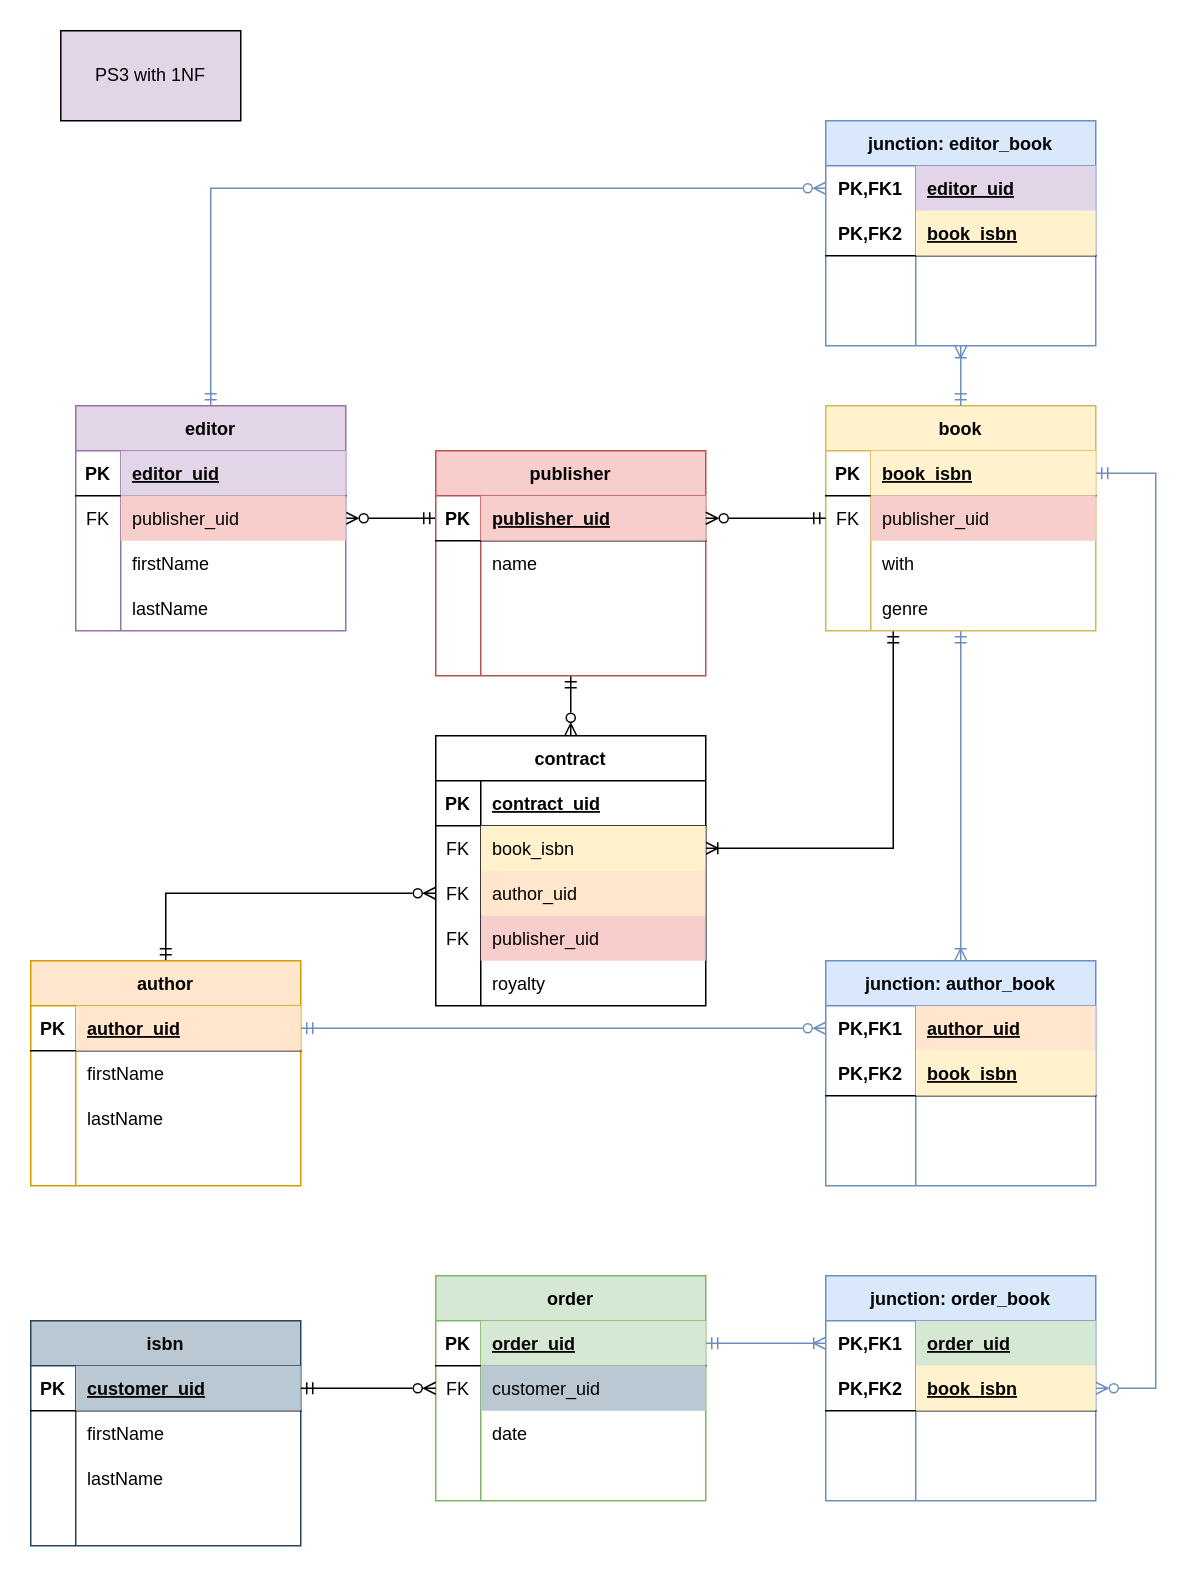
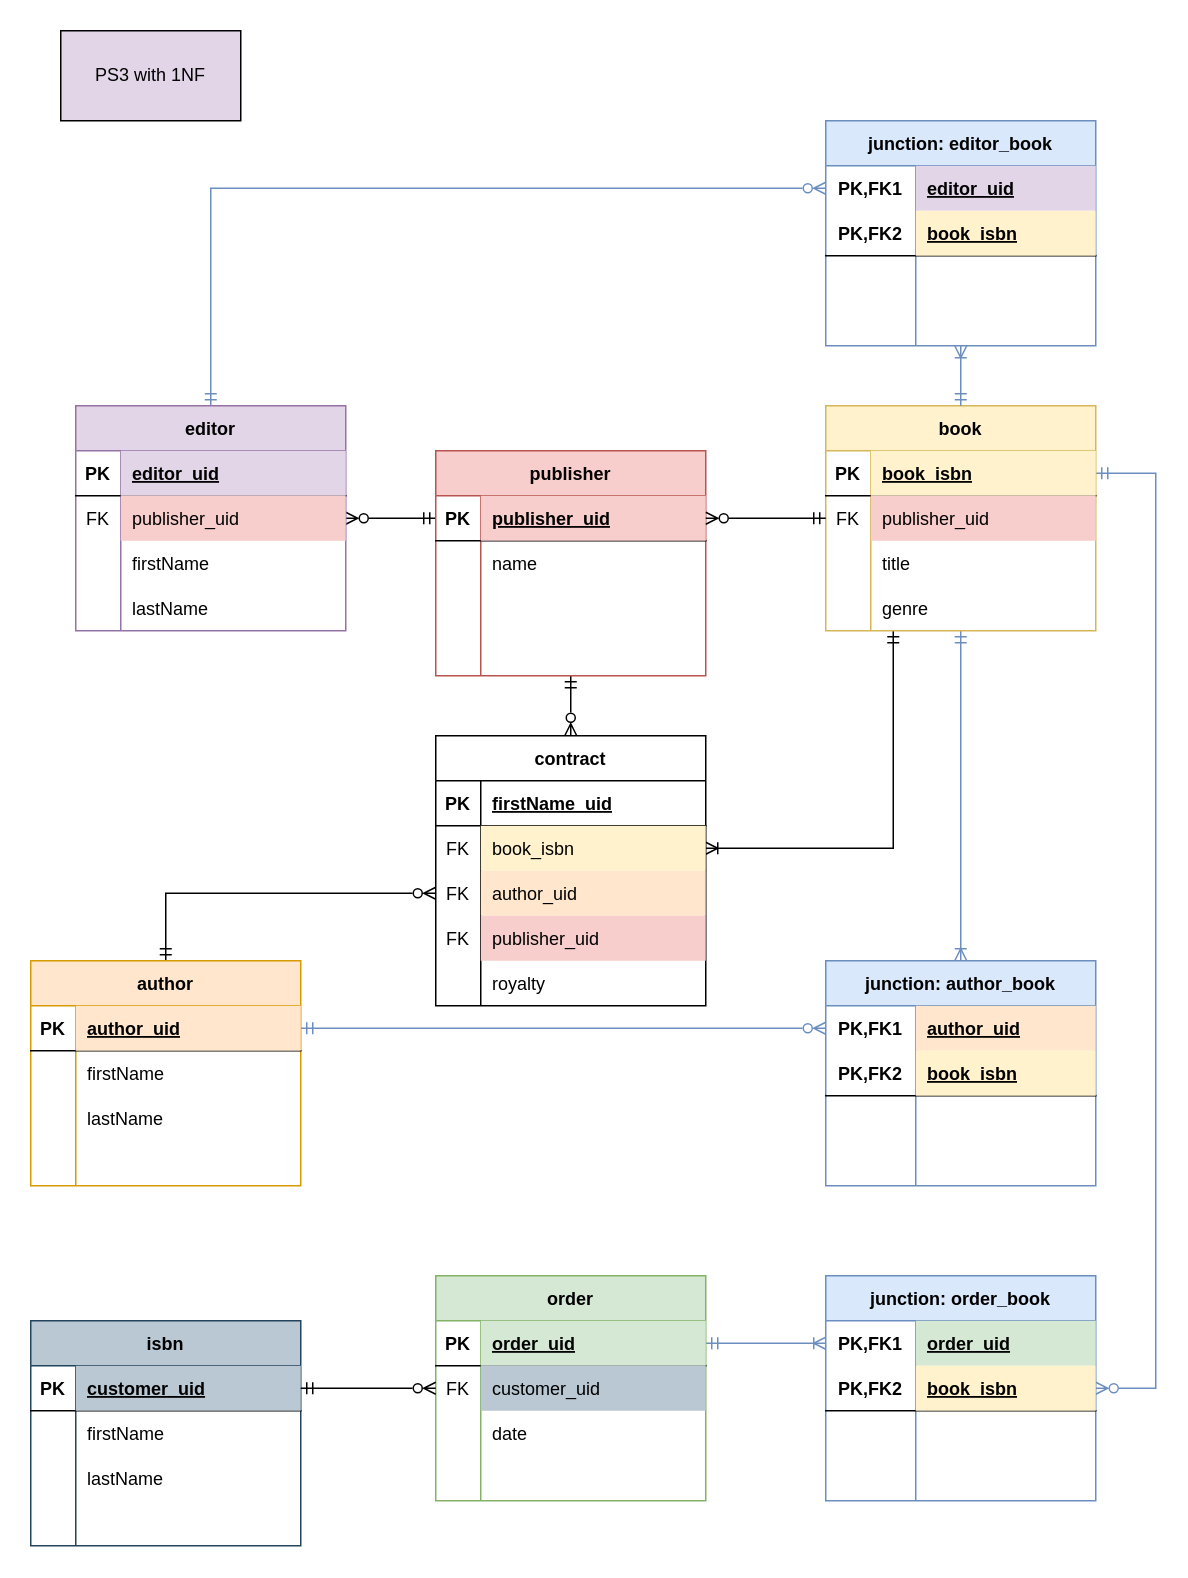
node "with": label "with" -> "title"
node "contract_uid": label "contract_uid" -> "firstName_uid"
